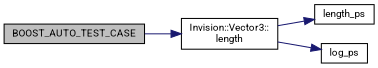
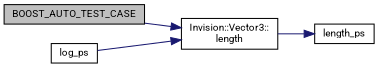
edge "Invision::Vector3:: length" -> "log_ps": reversed
